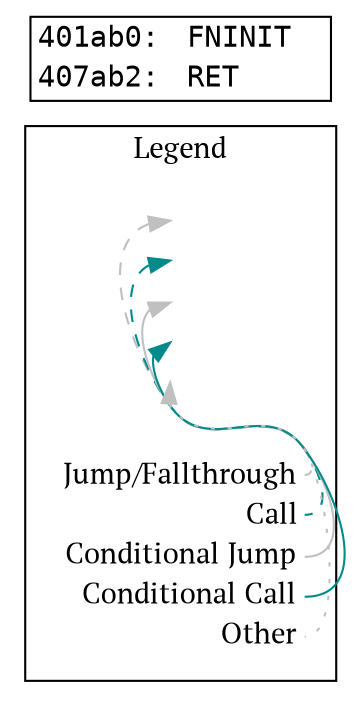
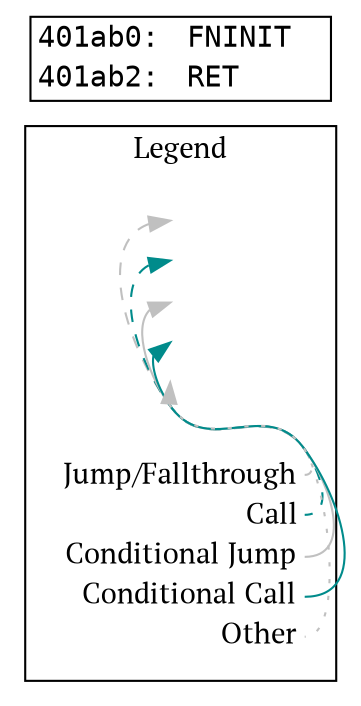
node "401ab0:": text "407ab2:" -> "401ab2:"
